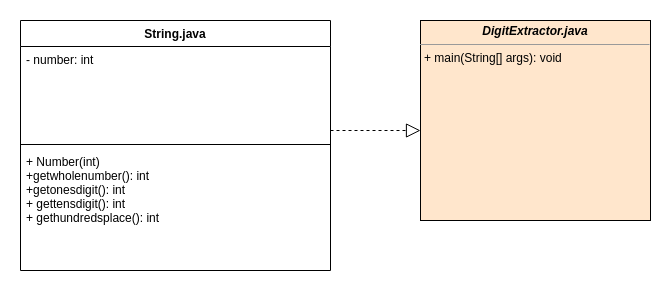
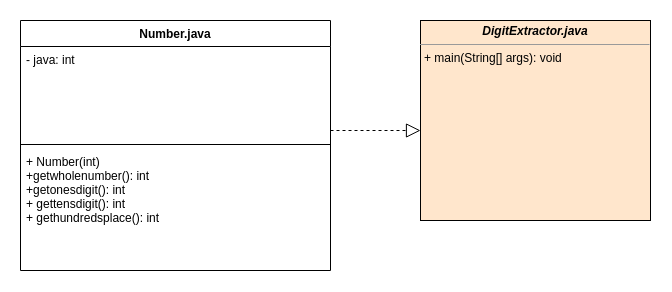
node "String.java": label "String.java" -> "Number.java"
node "- number: int": label "- number: int" -> "- java: int"
